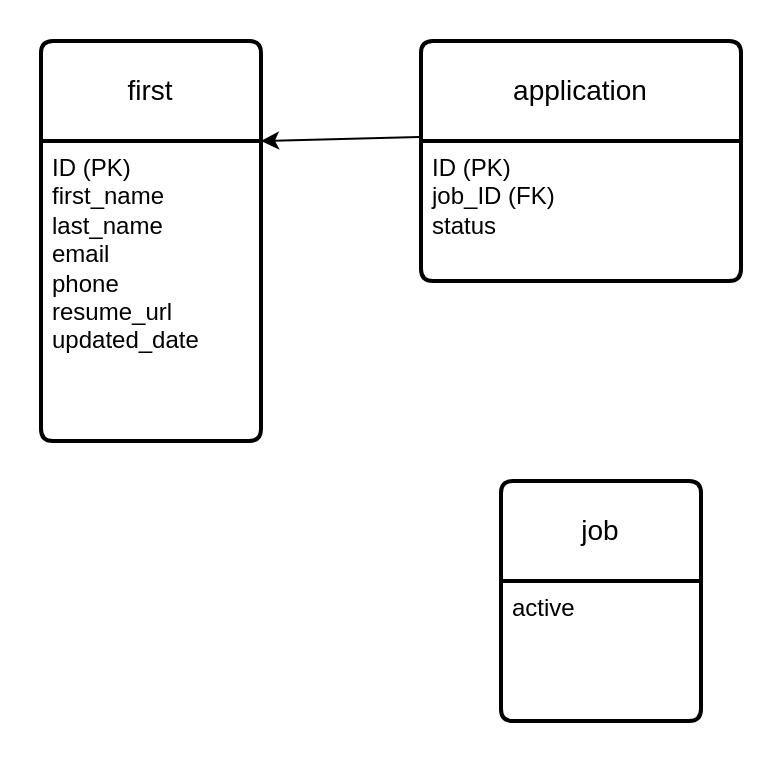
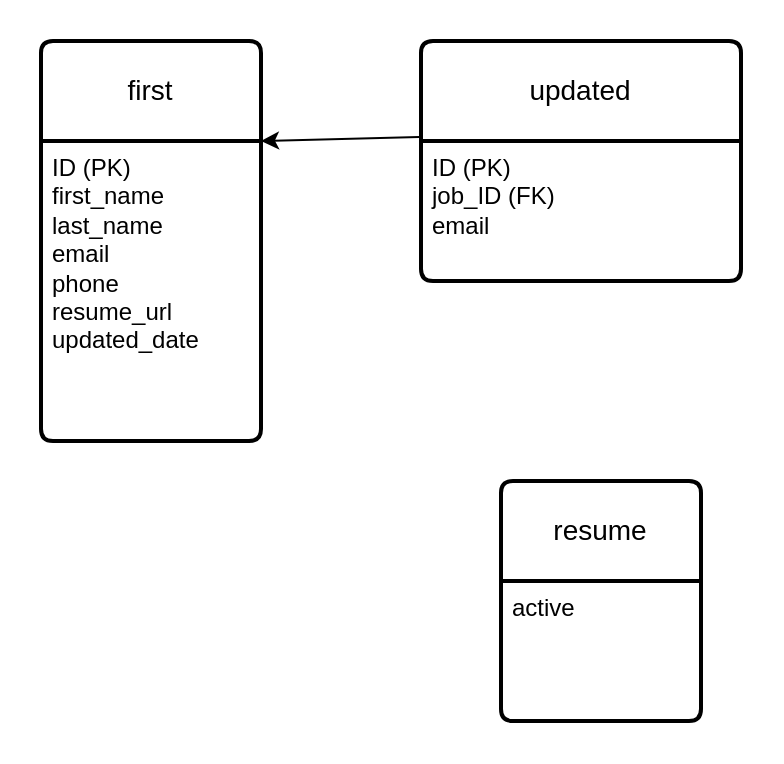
node "application": label "application" -> "updated"
node "ID (PK) job_ID (FK) status": label "ID (PK) job_ID (FK) status" -> "ID (PK) job_ID (FK) email"
node "job": label "job" -> "resume"
